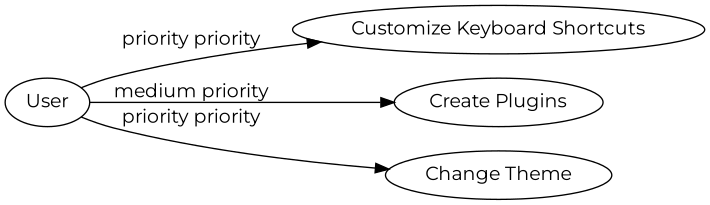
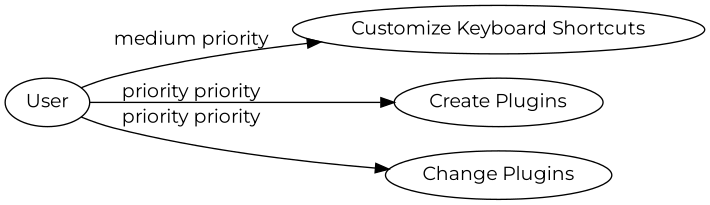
edge "User" -> "Customize Keyboard Shortcuts": label "priority priority" -> "medium priority"
edge "User" -> "Create Plugins": label "medium priority" -> "priority priority"
node "Change Theme": label "Change Theme" -> "Change Plugins"
